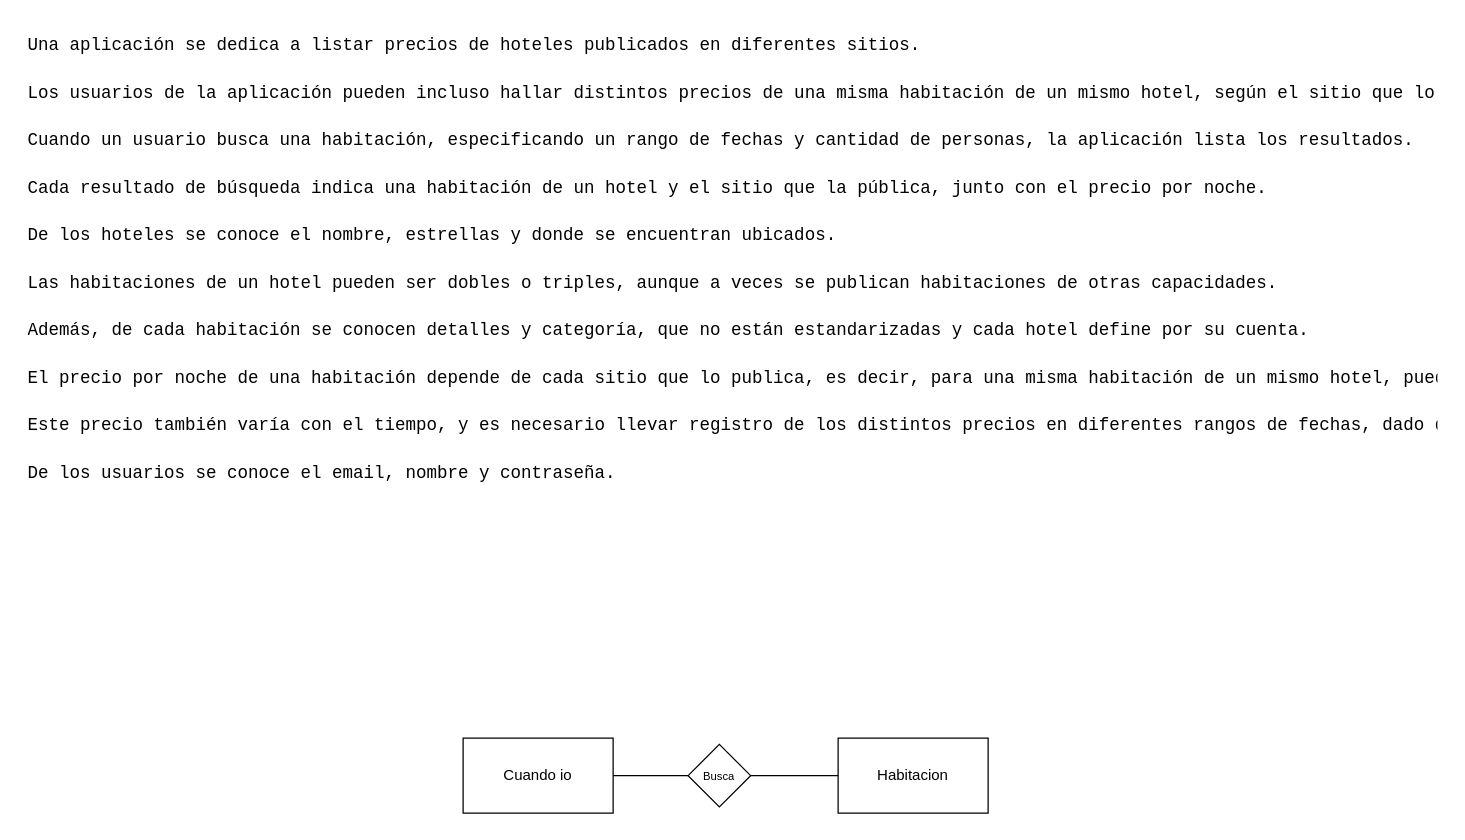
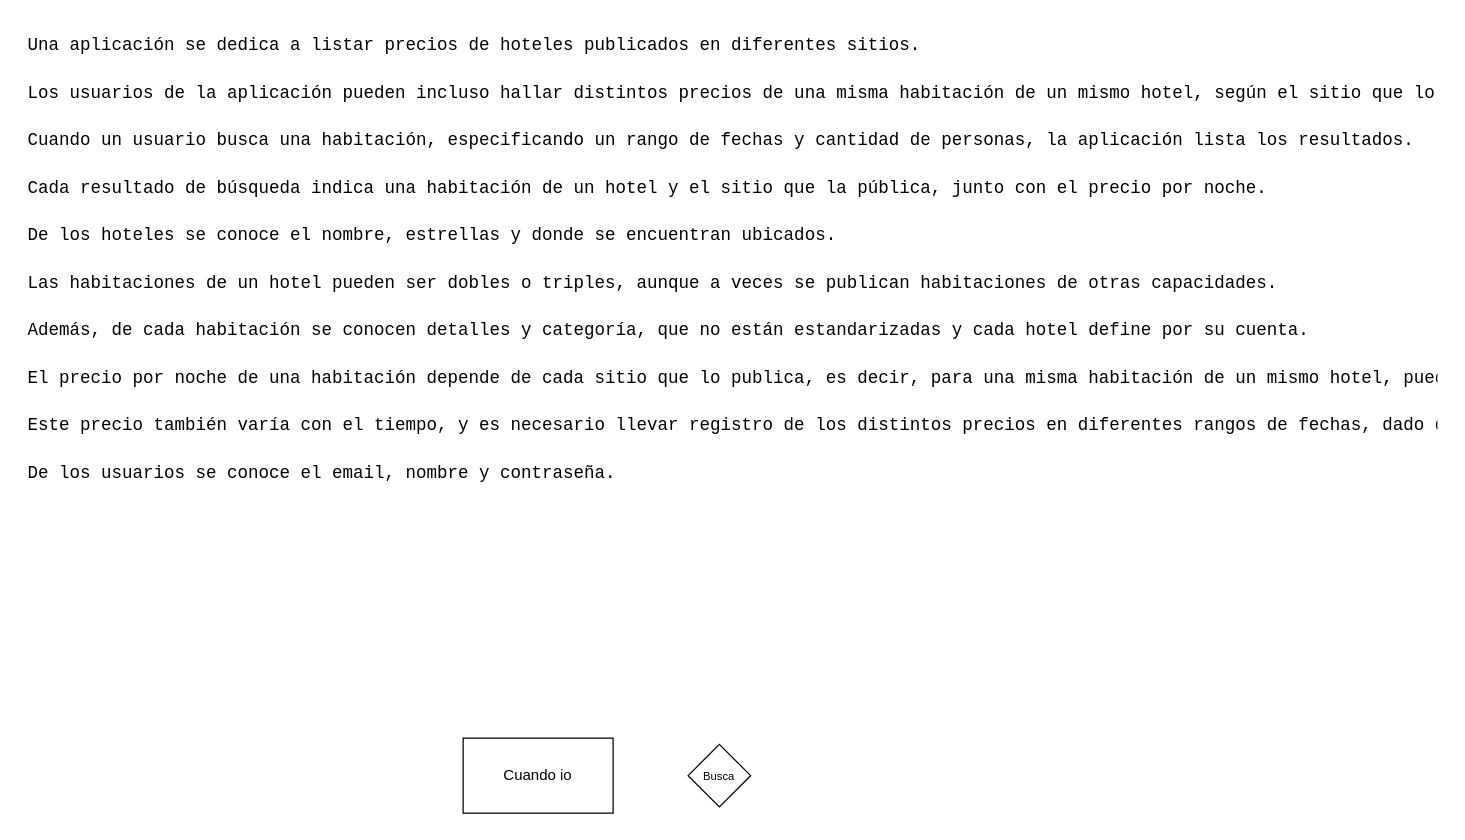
edge "Cuando io" -- "Busca": removed
edge "Busca" -- "Habitacion": removed
node "Habitacion": removed
